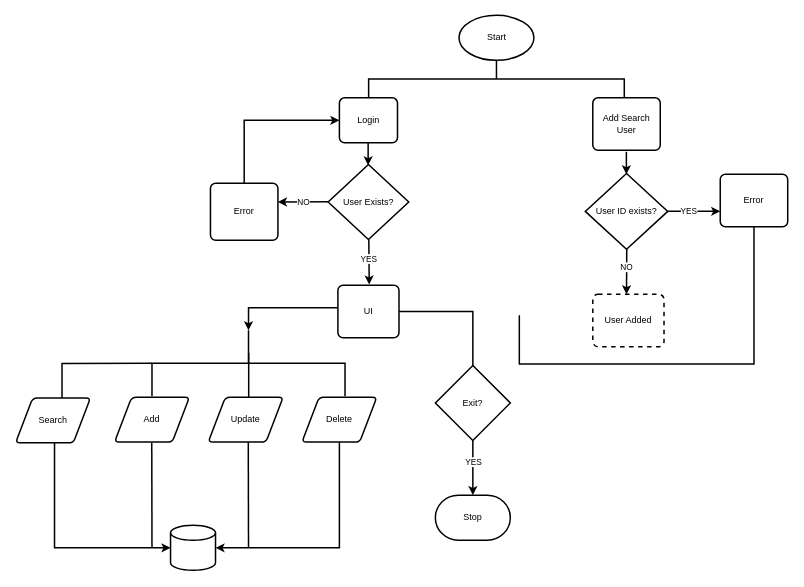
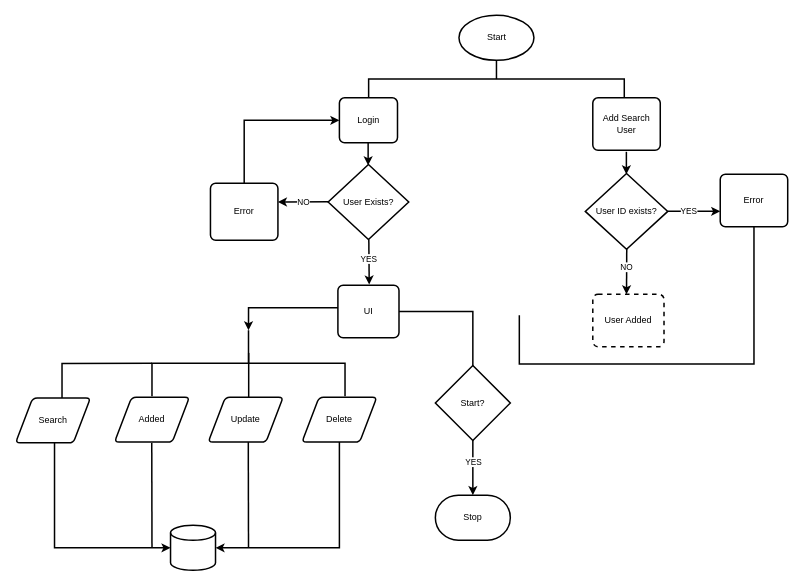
node "Exit?": label "Exit?" -> "Start?"
node "Add": label "Add" -> "Added"
